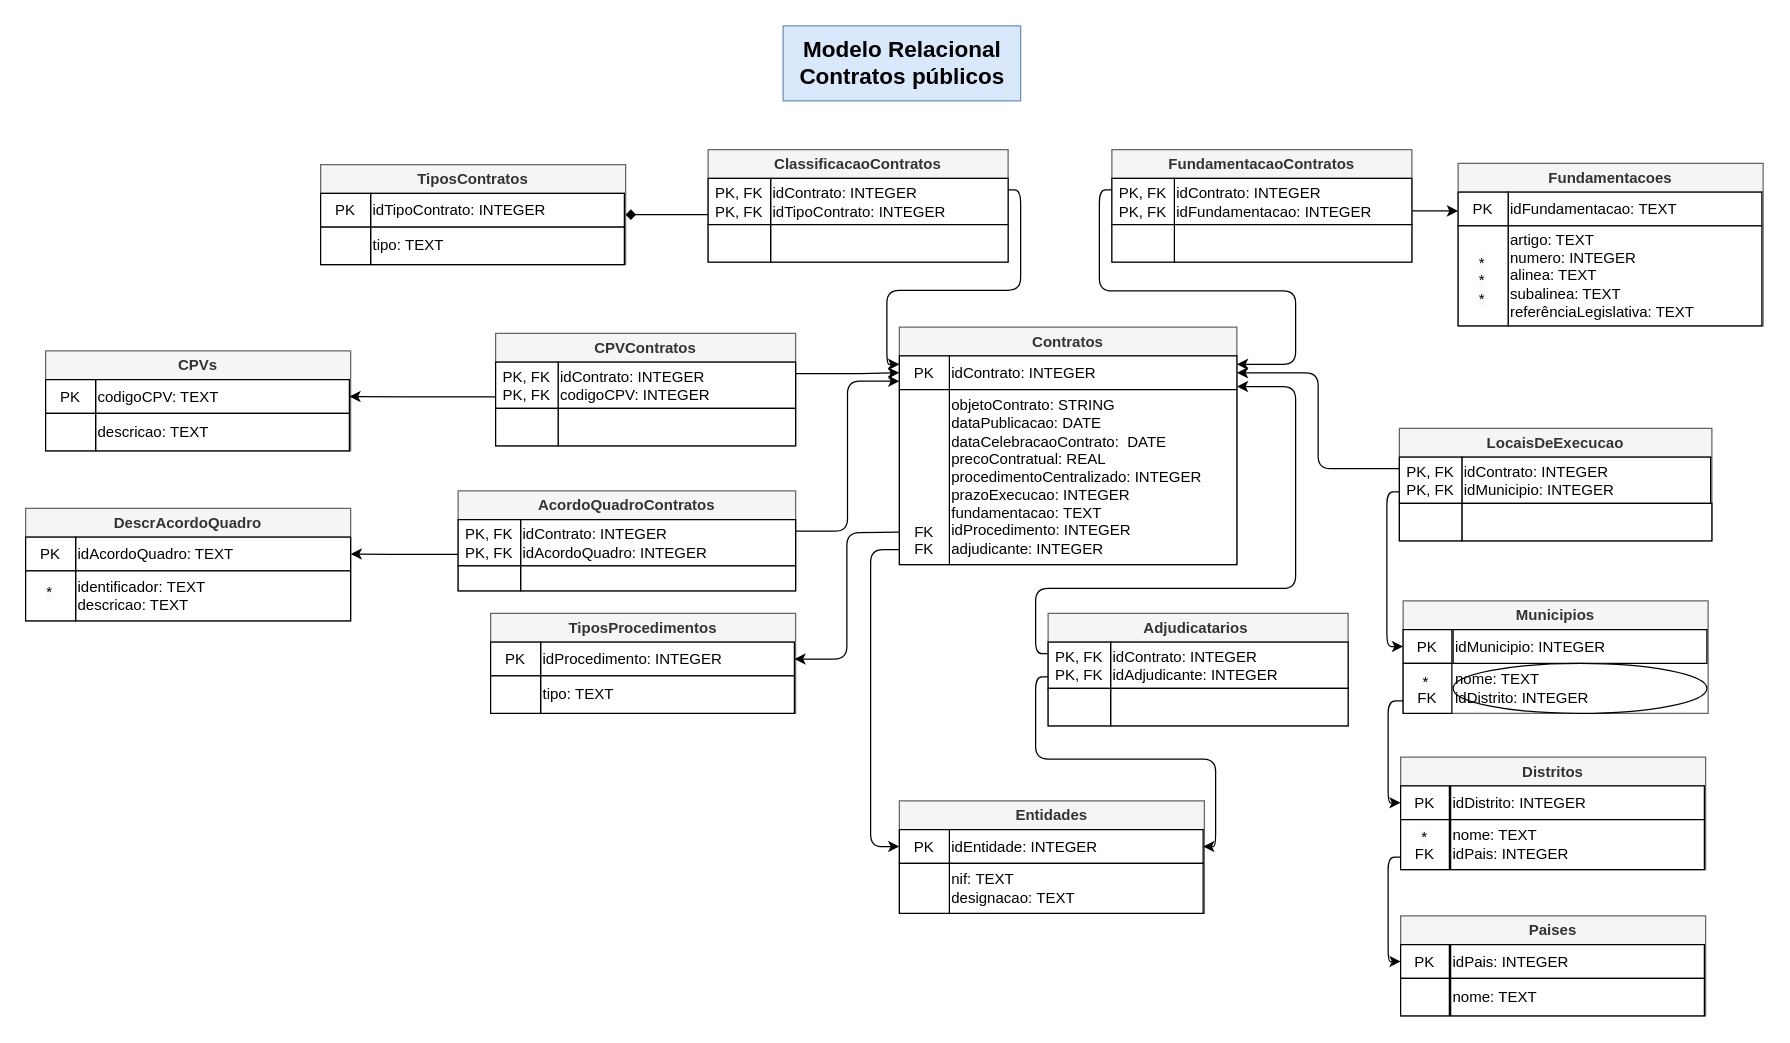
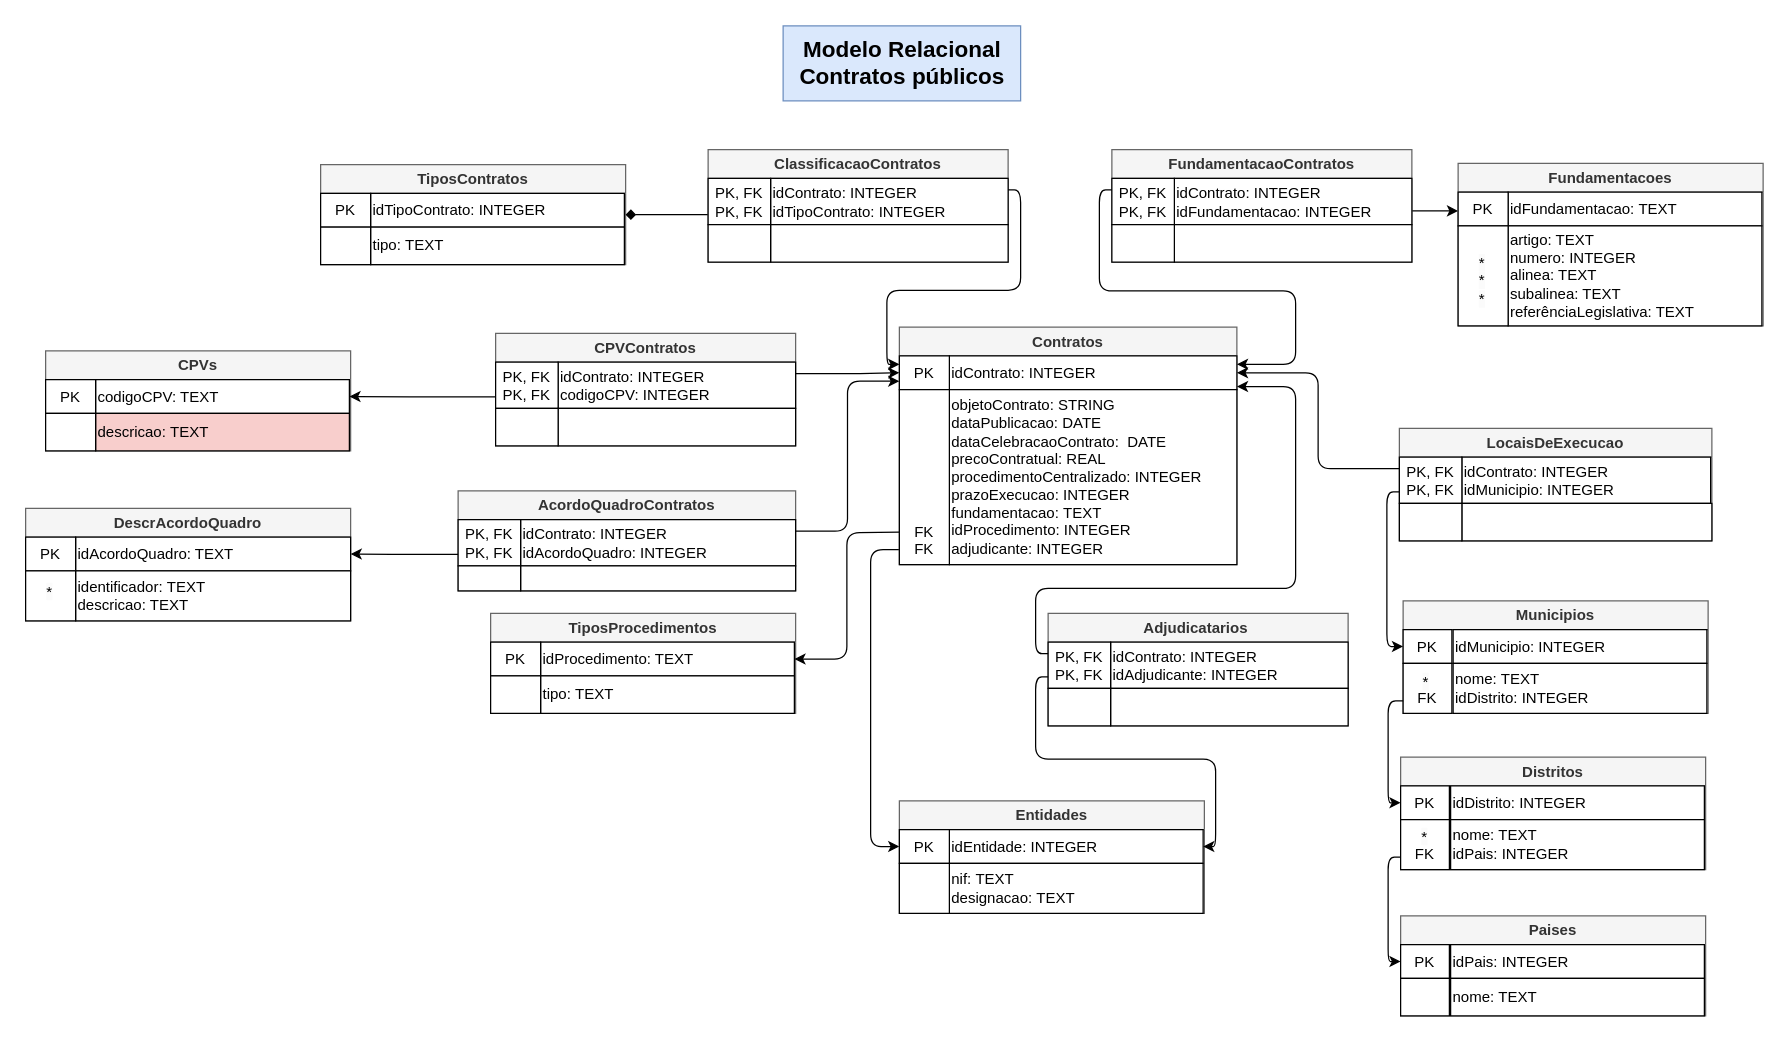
node "descricao: TEXT": fillcolor #ffffff -> #f8cecc
node "idProcedimento: INTEGER": label "idProcedimento: INTEGER" -> "idProcedimento: TEXT"
node "nome: TEXT idDistrito: INTEGER": shape ellipse -> rectangle
